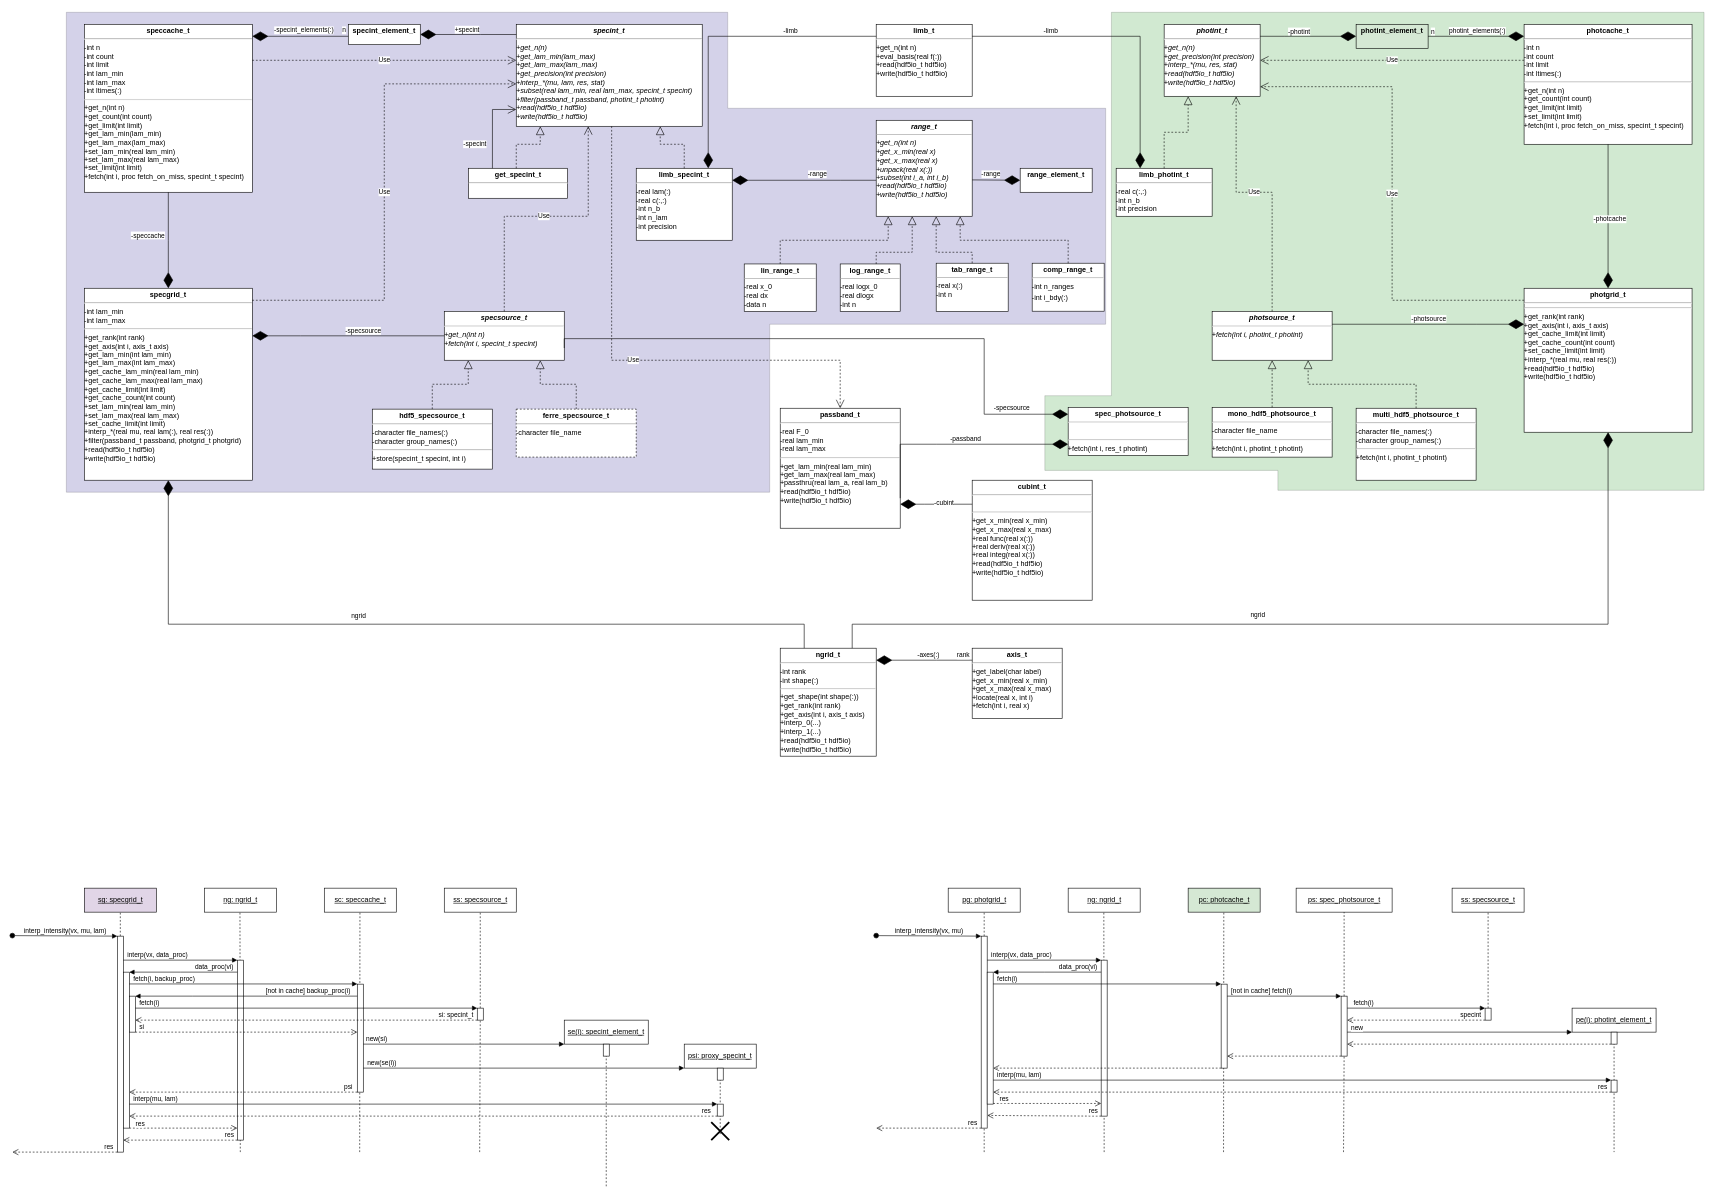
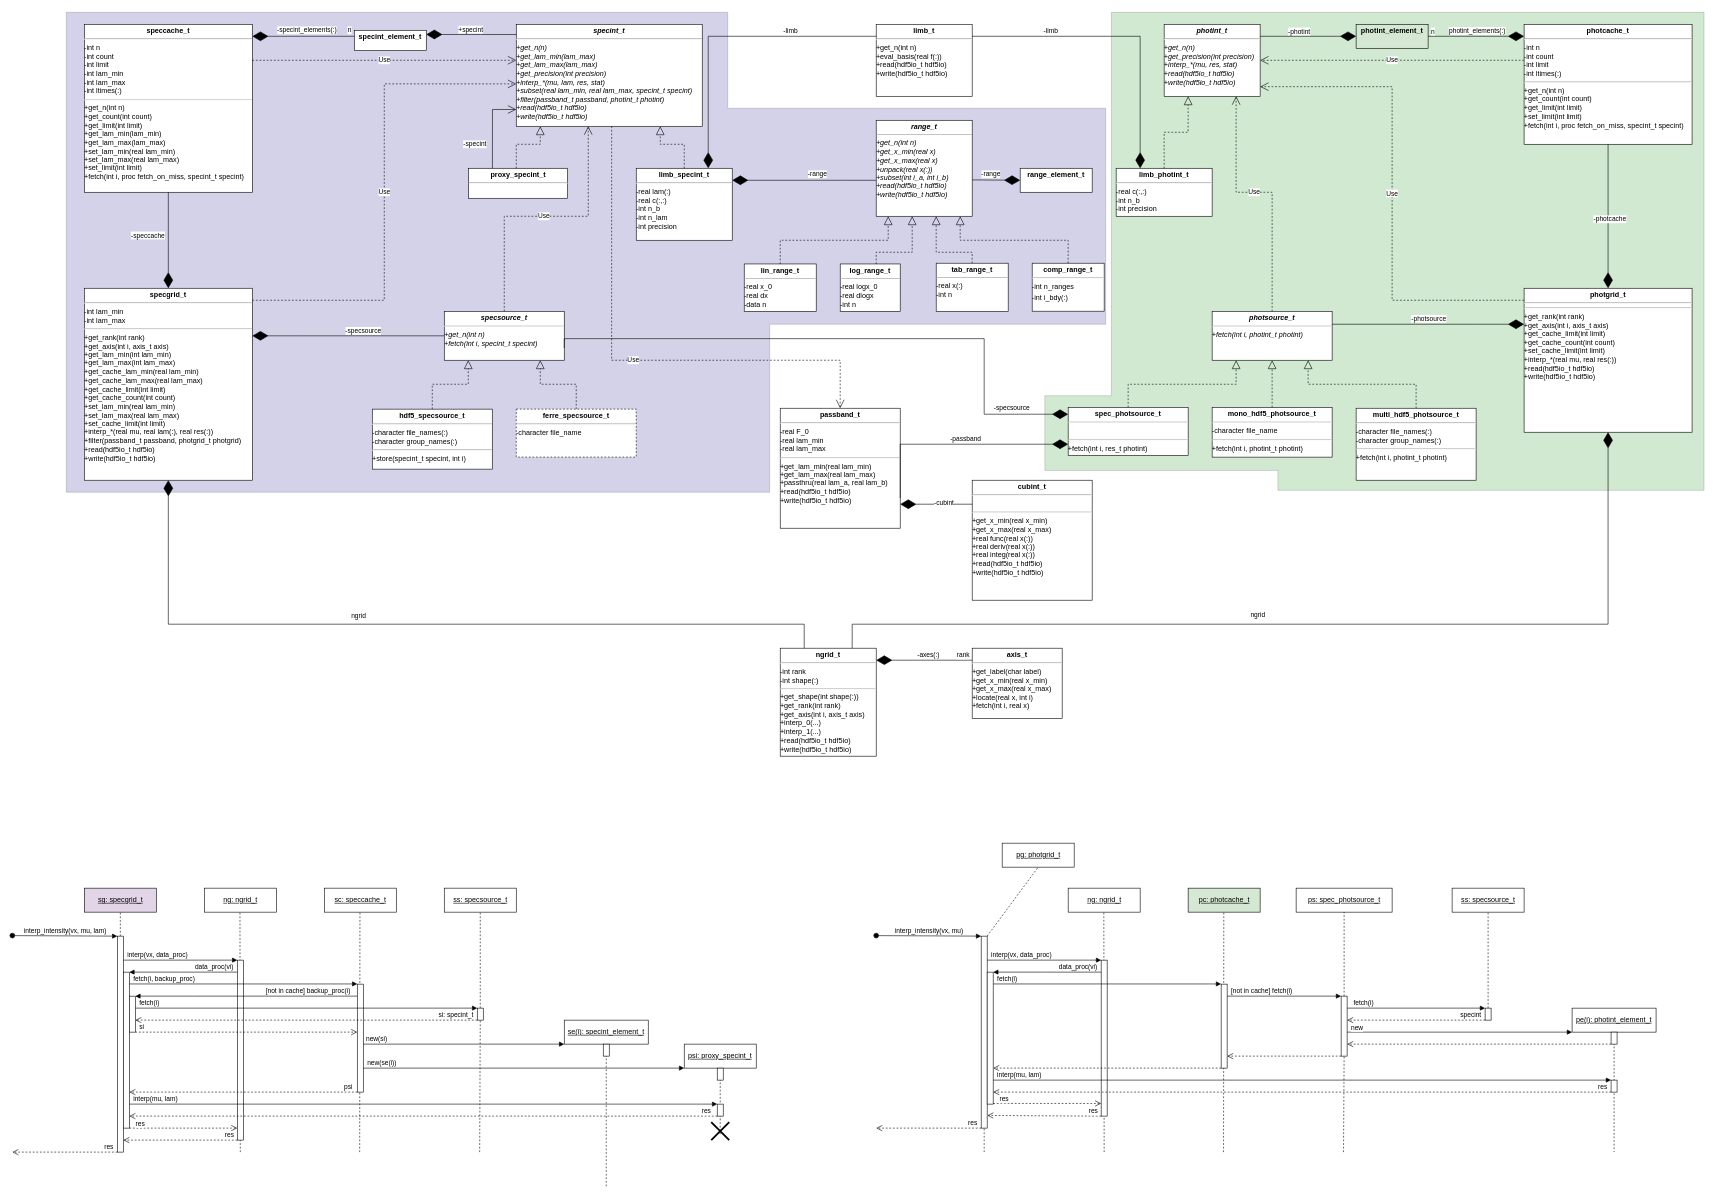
node "specint_element_t": moved (384, 35) -> (390, 41)
node "get_specint_t": label "get_specint_t" -> "proxy_specint_t"
edge "spec_photsource_t +fetch(int i, res_t photint)" -> "photsource_t +fetch(int i, photint_t photint)": added
node "pg: photgrid_t": moved (984, 900) -> (1038, 855)
